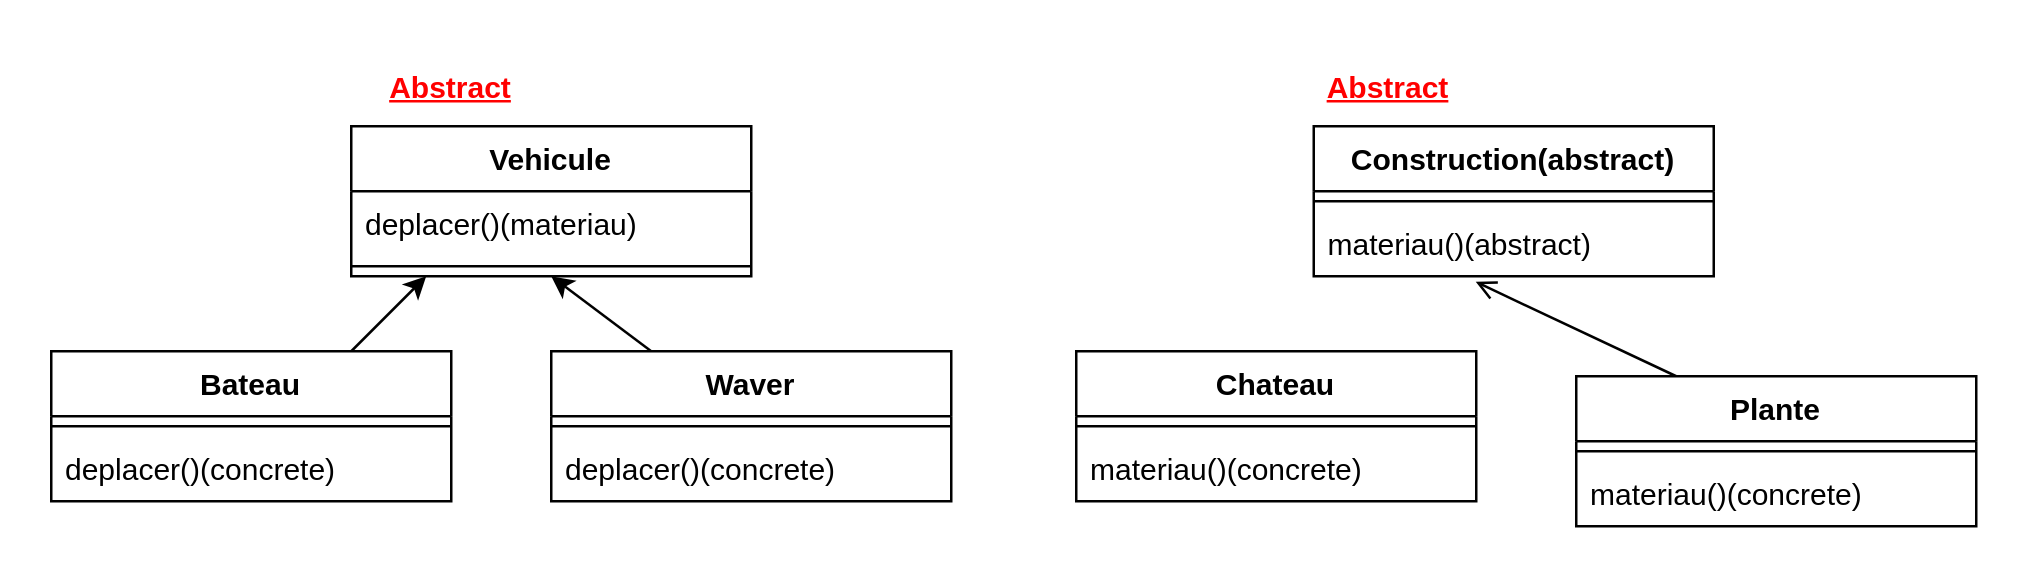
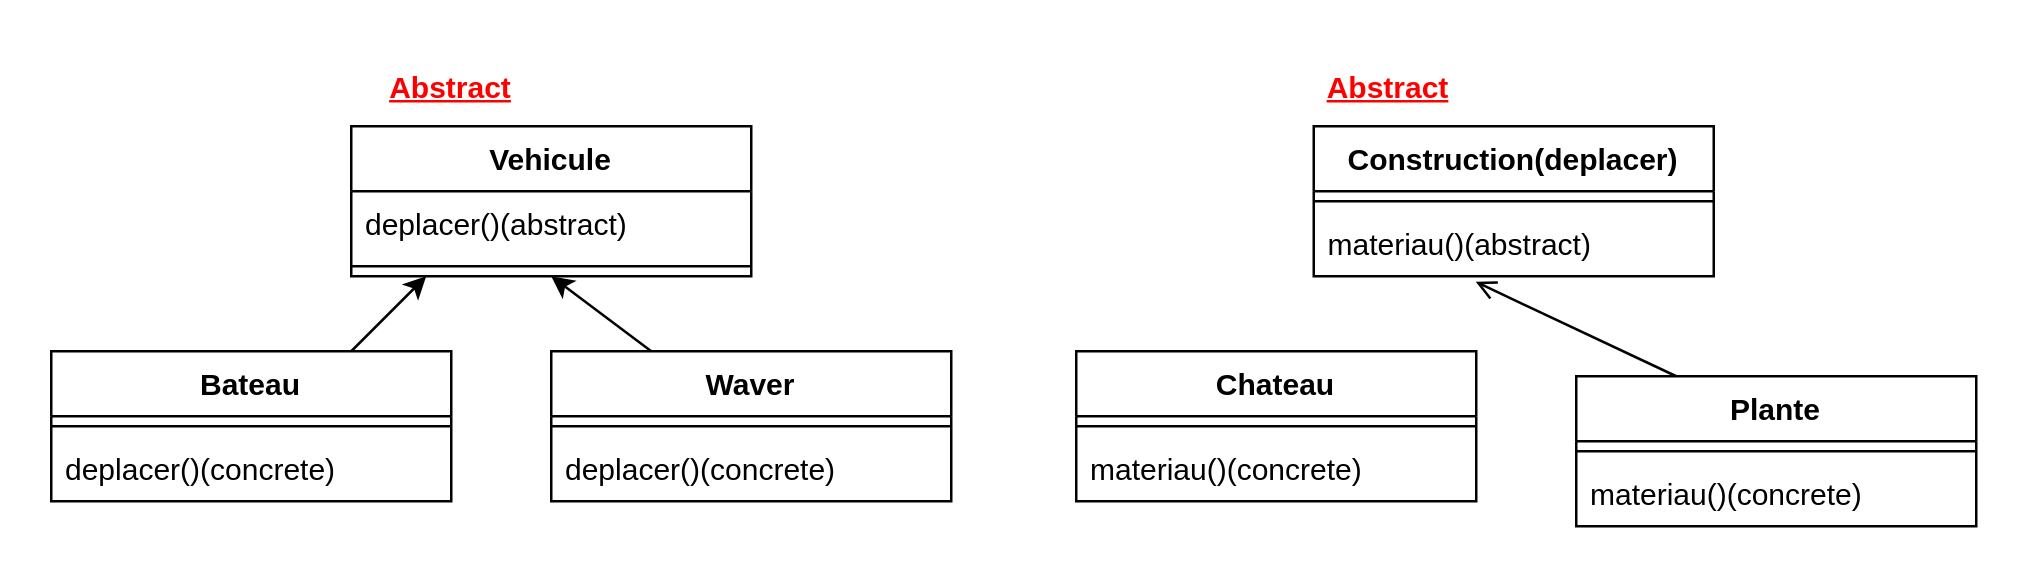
node "Construction(abstract)": label "Construction(abstract)" -> "Construction(deplacer)"
node "deplacer()(materiau)": label "deplacer()(materiau)" -> "deplacer()(abstract)"
